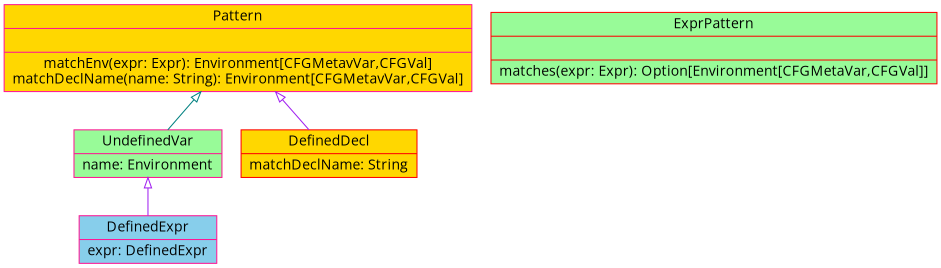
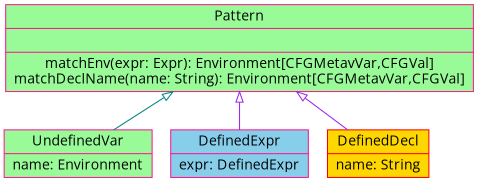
node "Pattern": fillcolor gold -> palegreen
node "ExprPattern": removed
node "DefinedDecl": text "matchDeclName: String" -> "name: String"
edge "DefinedExpr" -> "UndefinedVar": now "DefinedExpr" -> "Pattern"
